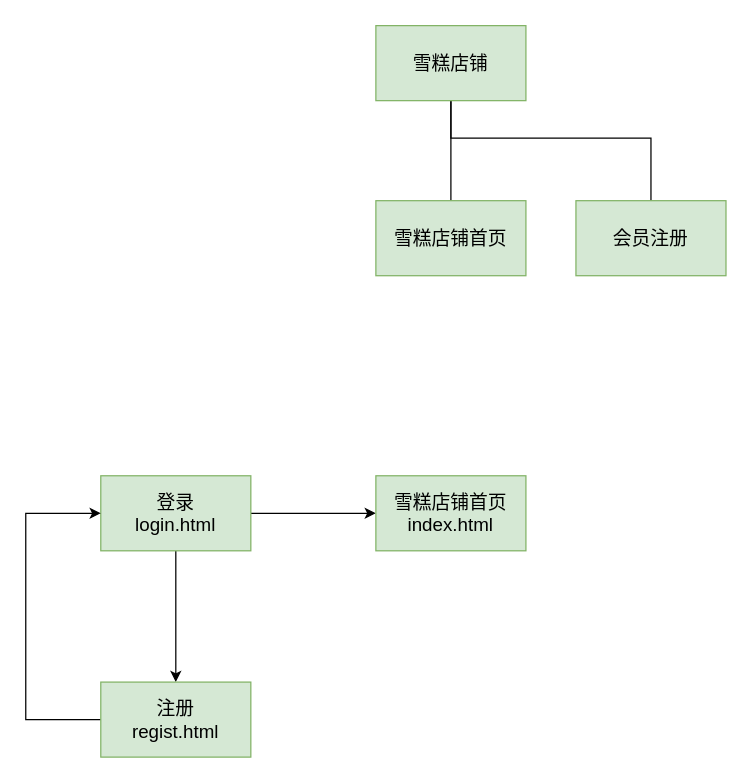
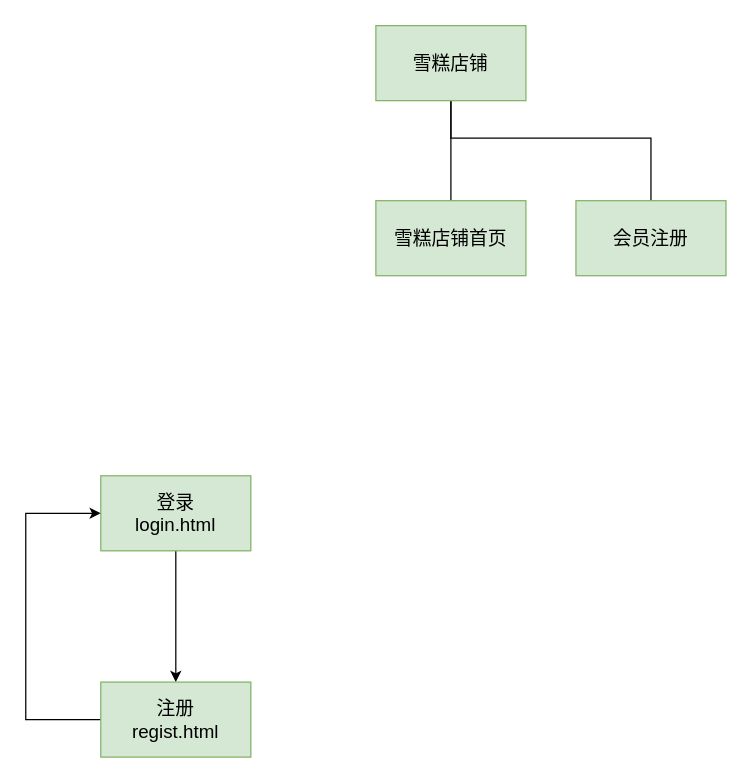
edge "登录 login.html" -> "雪糕店铺首页 index.html": removed
node "雪糕店铺首页 index.html": removed
